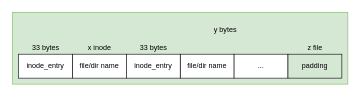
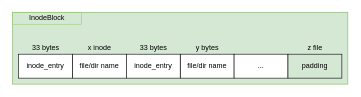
node "InodeBlock": added
node "y bytes": moved (225, 30) -> (207, 48)
